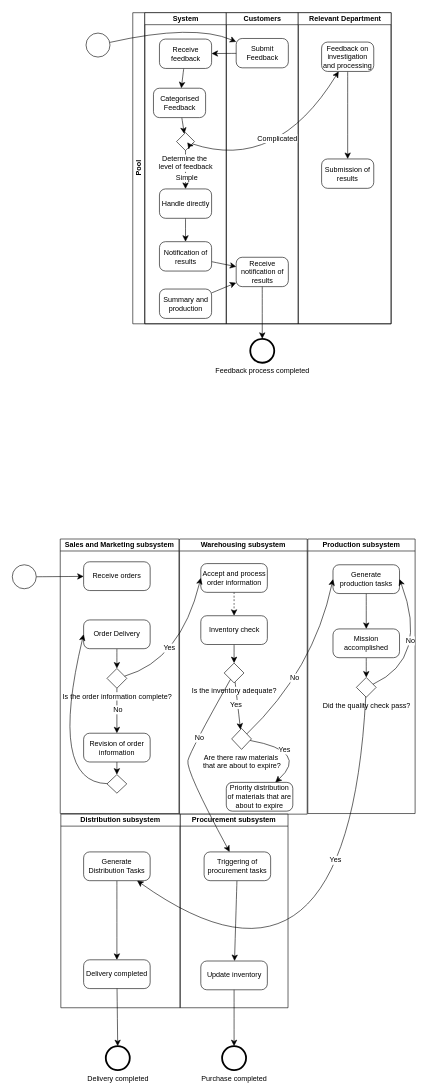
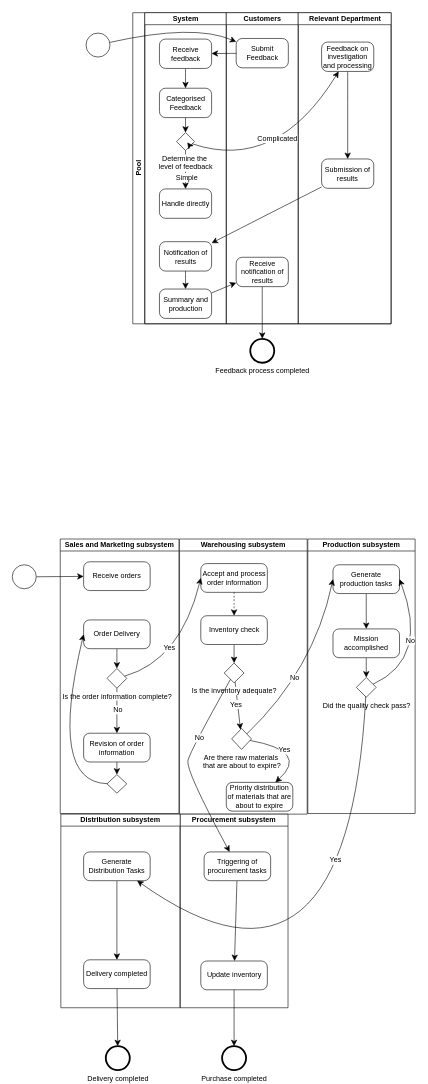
node "Categorised Feedback": moved (180, 103) -> (186, 103)
edge "Submission of results" -> "Notification of results": added
edge "Handle directly" -> "Notification of results": removed
edge "Notification of results" -> "Receive notification of results": now "Notification of results" -> "Summary and production"
